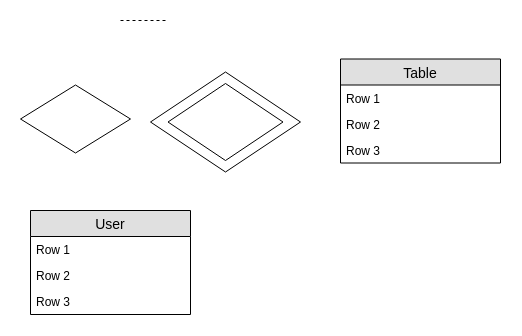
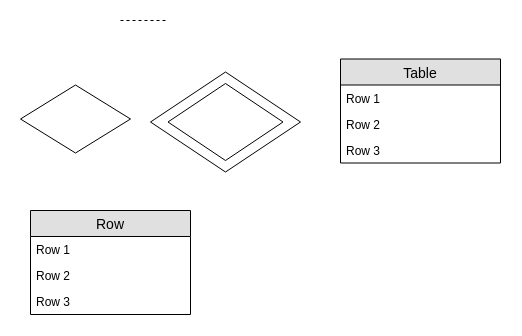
node "User": label "User" -> "Row"
